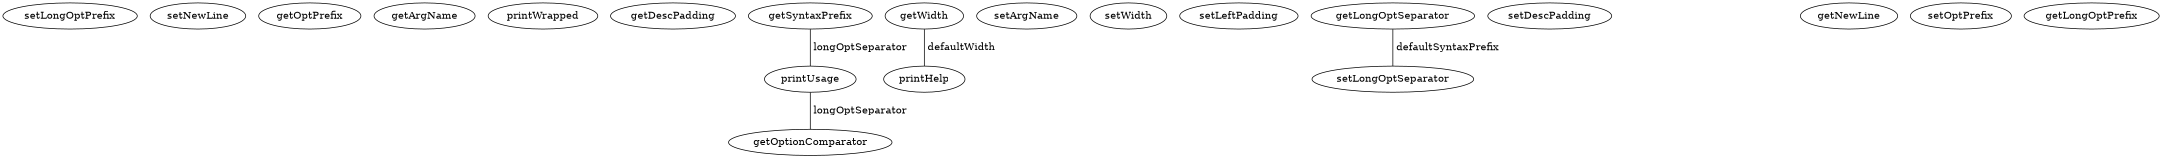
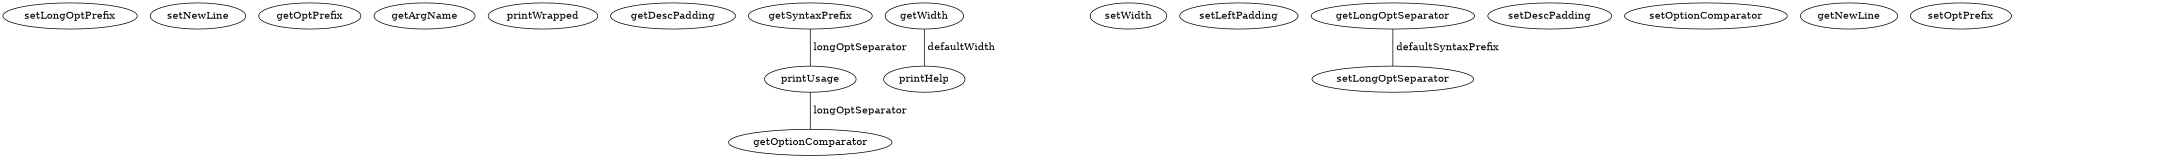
node "setArgName": removed
node "setOptionComparator": added
node "getLongOptPrefix": removed
